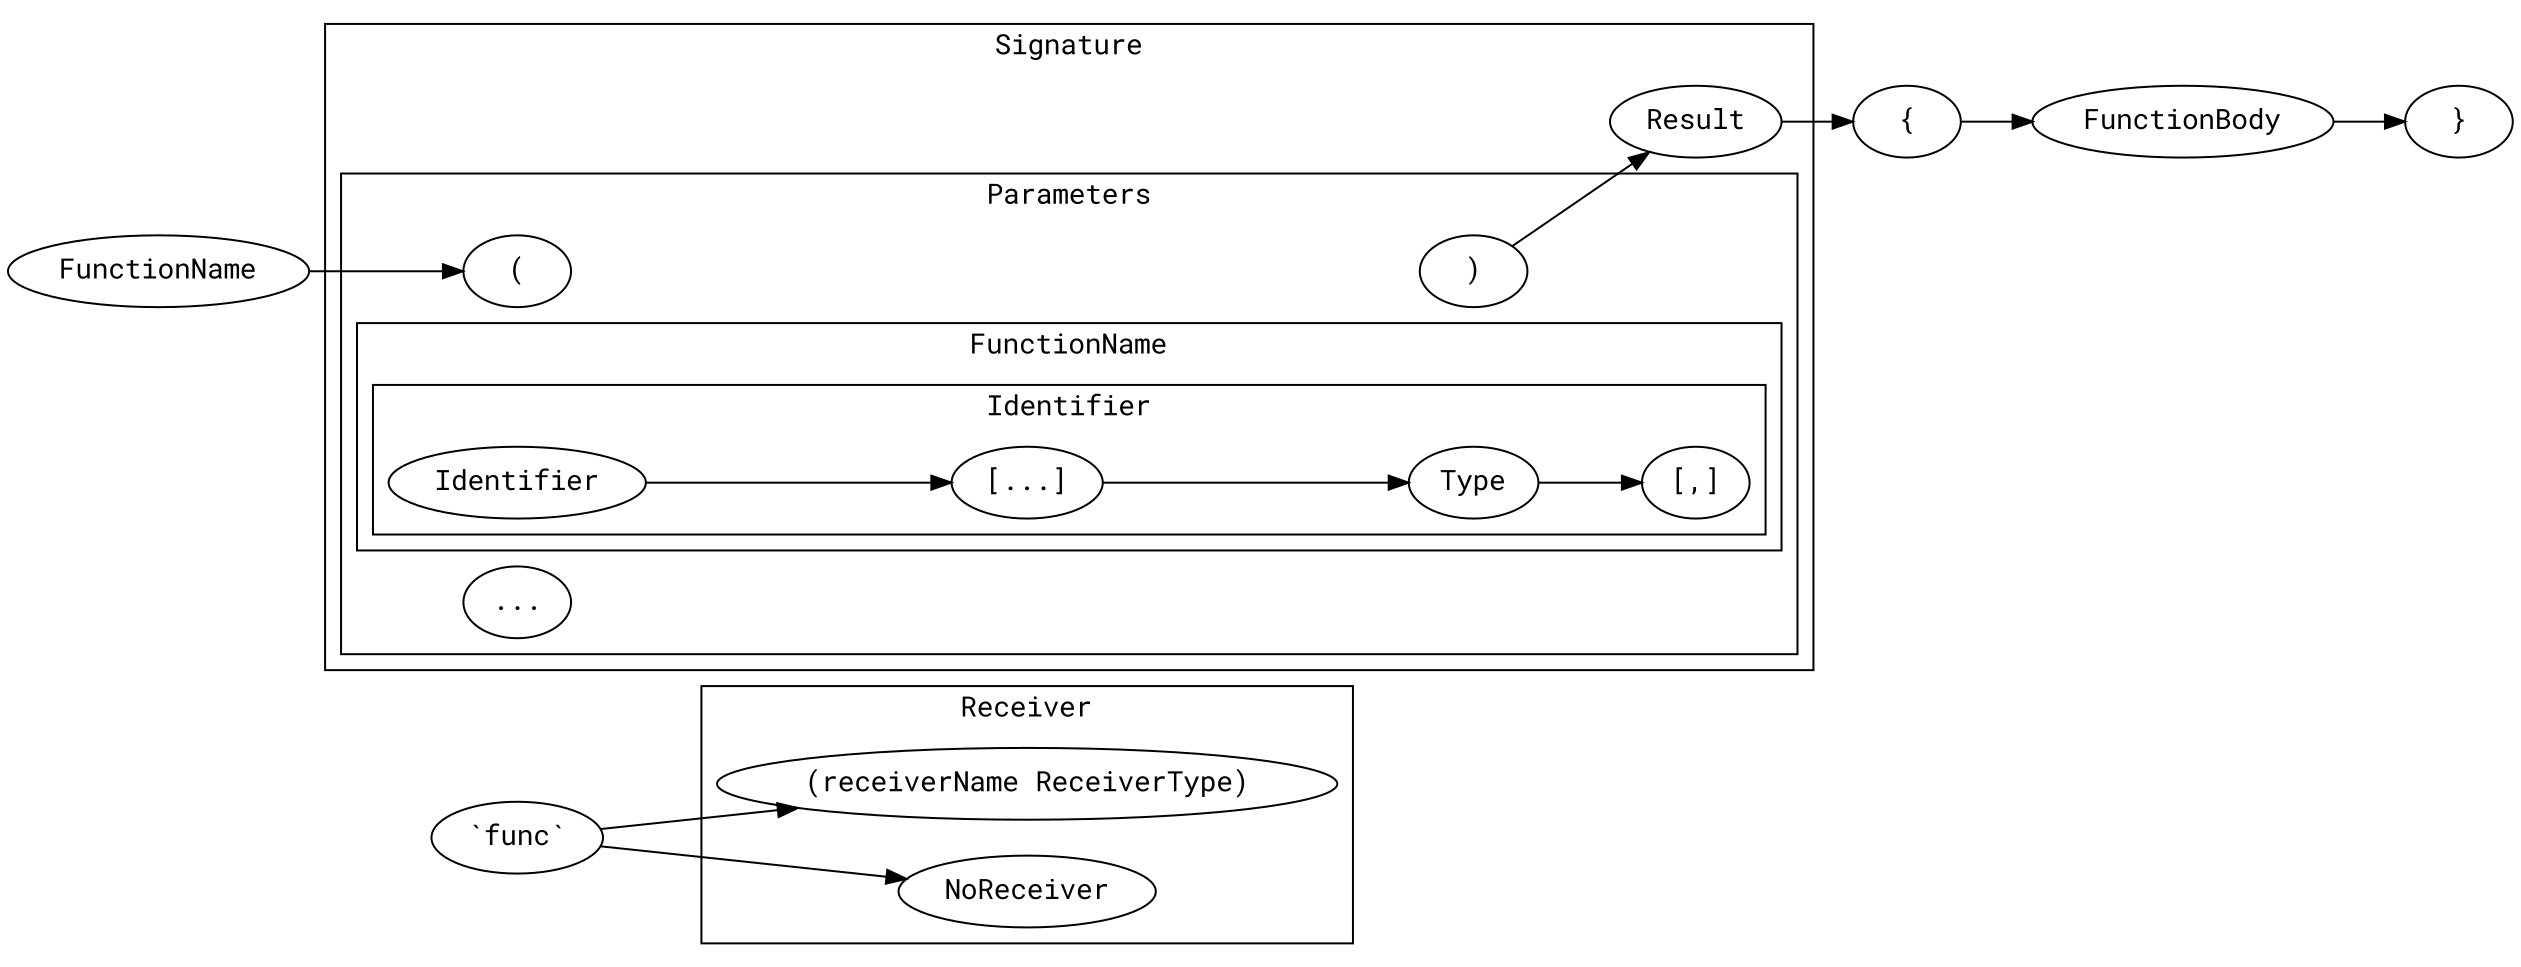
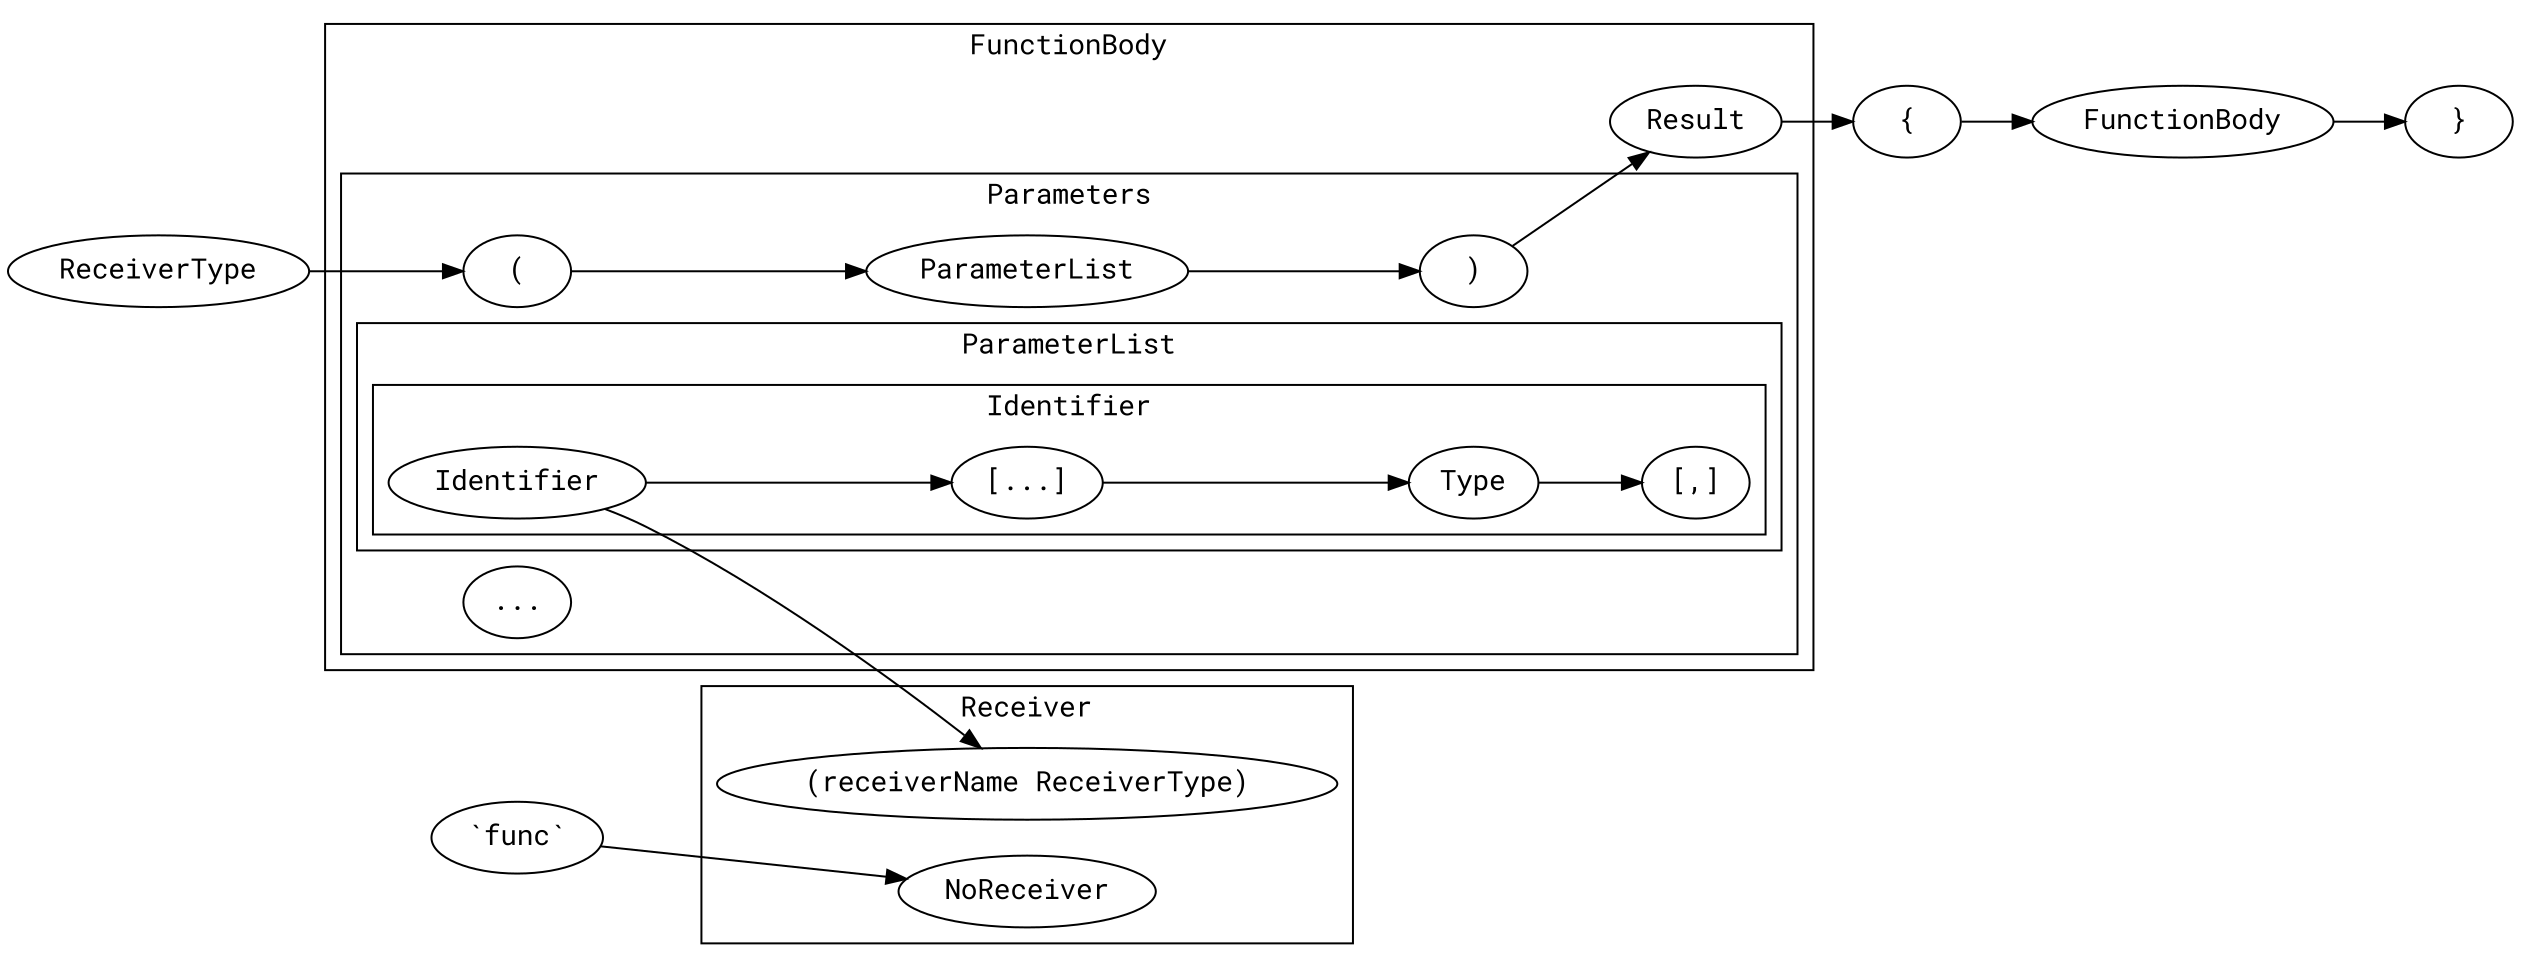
cluster "Signature": label "Signature" -> "FunctionBody"
node "FunctionName": label "FunctionName" -> "ReceiverType"
node "ParameterList": added
cluster "FunctionName": label "FunctionName" -> "ParameterList"
edge "`func`" -> "(receiverName ReceiverType)": now "Identifier" -> "(receiverName ReceiverType)"
